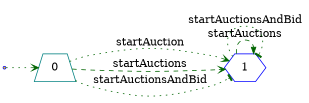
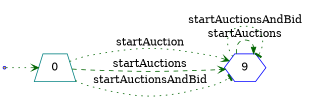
node "1": label "1" -> "9"
